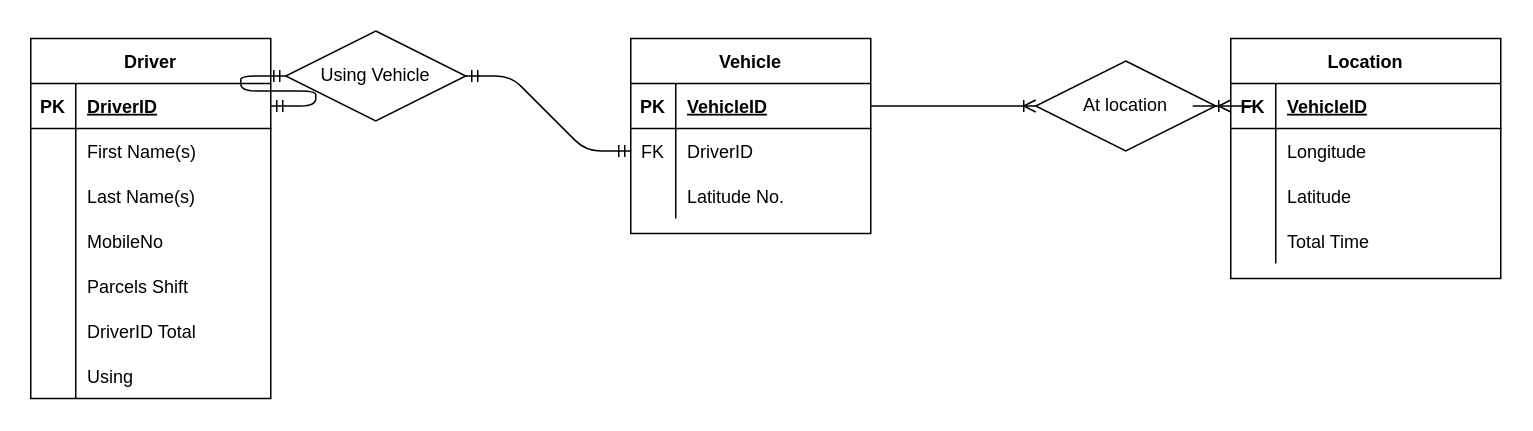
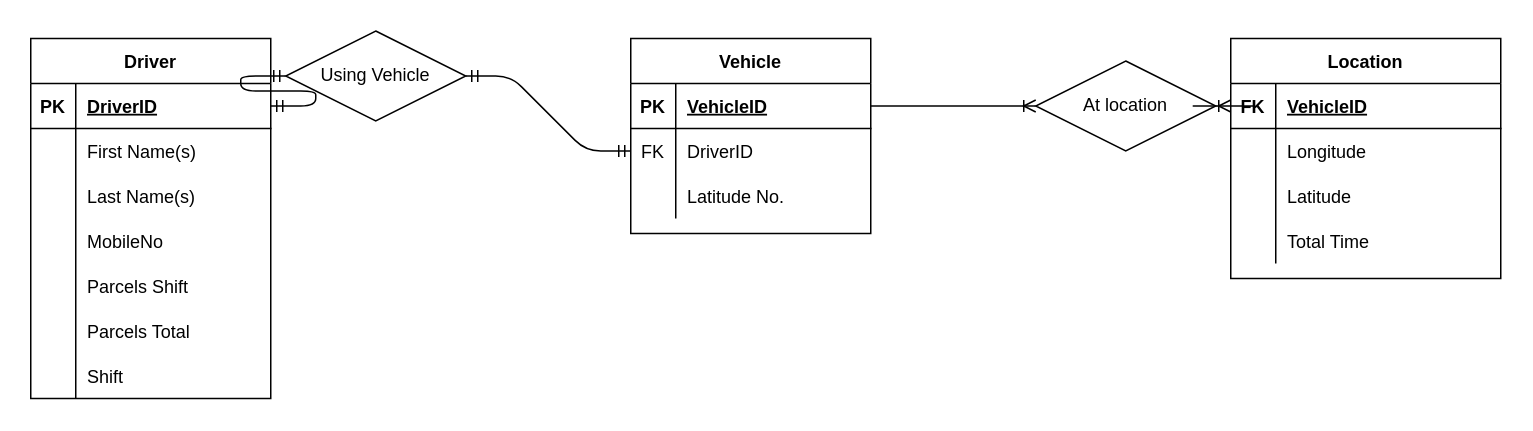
node "DriverID Total": label "DriverID Total" -> "Parcels Total"
node "Using": label "Using" -> "Shift"
